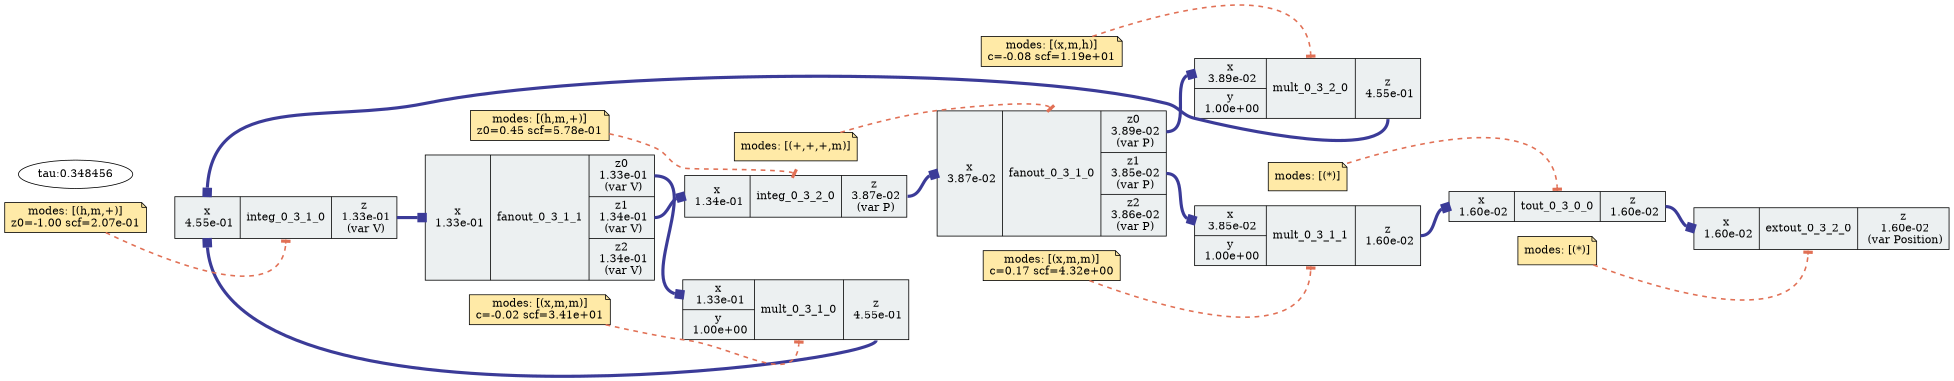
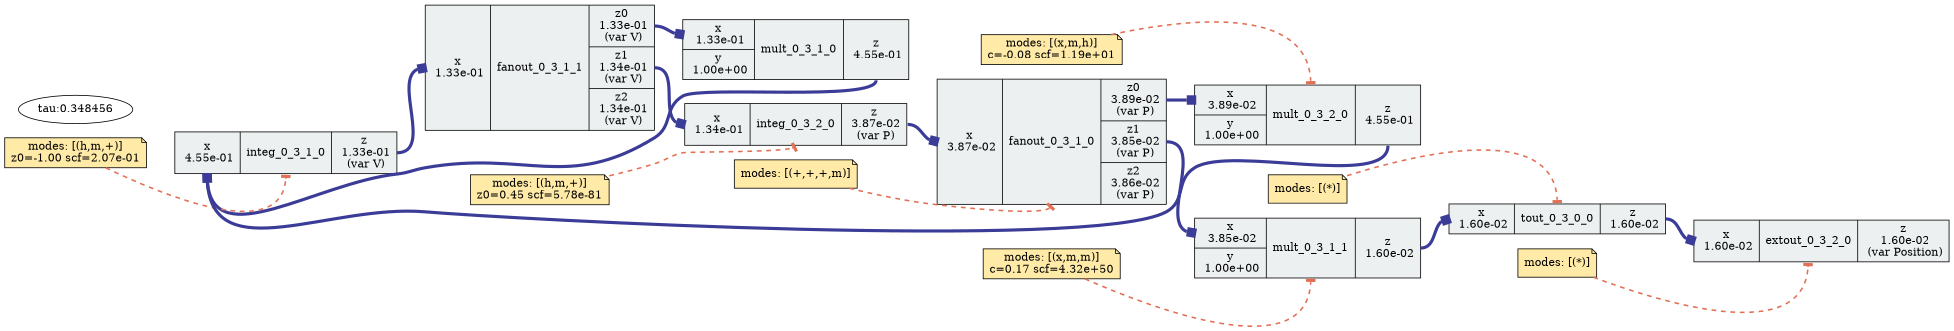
node "modes: [(h,m,+)] z0=0.45 scf=5.78e-01": label "modes: [(h,m,+)] z0=0.45 scf=5.78e-01" -> "modes: [(h,m,+)] z0=0.45 scf=5.78e-81"
node "modes: [(x,m,m)] c=0.17 scf=4.32e+00": label "modes: [(x,m,m)] c=0.17 scf=4.32e+00" -> "modes: [(x,m,m)] c=0.17 scf=4.32e+50"
node "modes: [(x,m,m)] c=-0.02 scf=3.41e+01": removed
